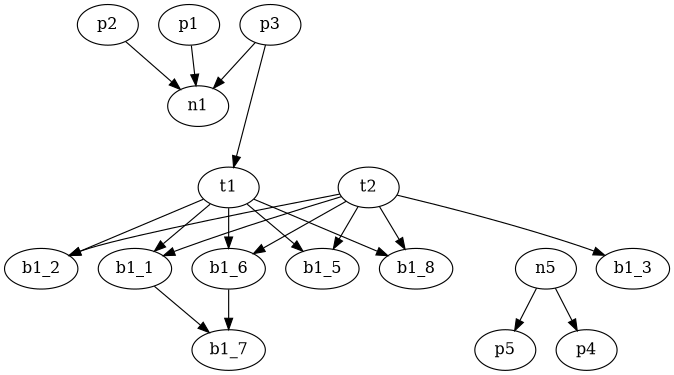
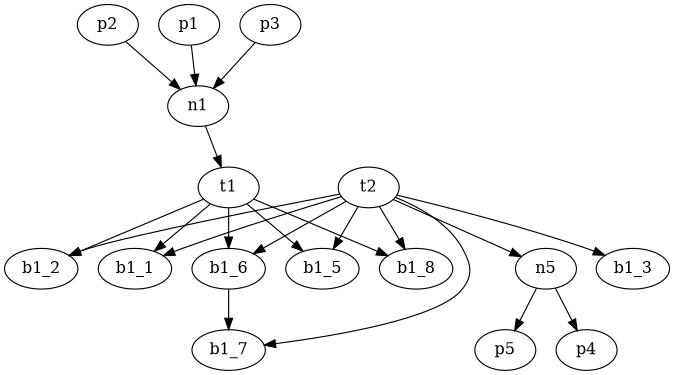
edge "p3" -> "t1": now "n1" -> "t1"
edge "t2" -> "n5": added
edge "b1_1" -> "b1_7": now "t2" -> "b1_7"
